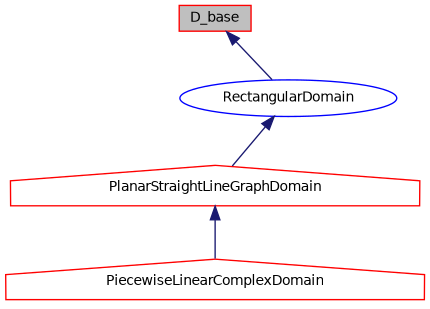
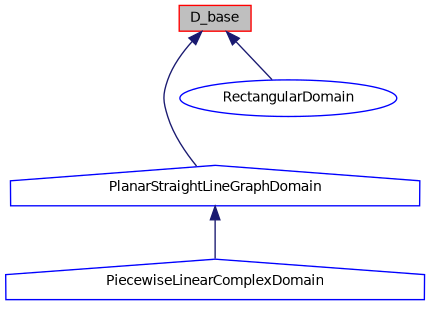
edge "PlanarStraightLineGraphDomain" -> "RectangularDomain": now "PlanarStraightLineGraphDomain" -> "D_base"
node "PlanarStraightLineGraphDomain": color red -> blue
node "PiecewiseLinearComplexDomain": color red -> blue
